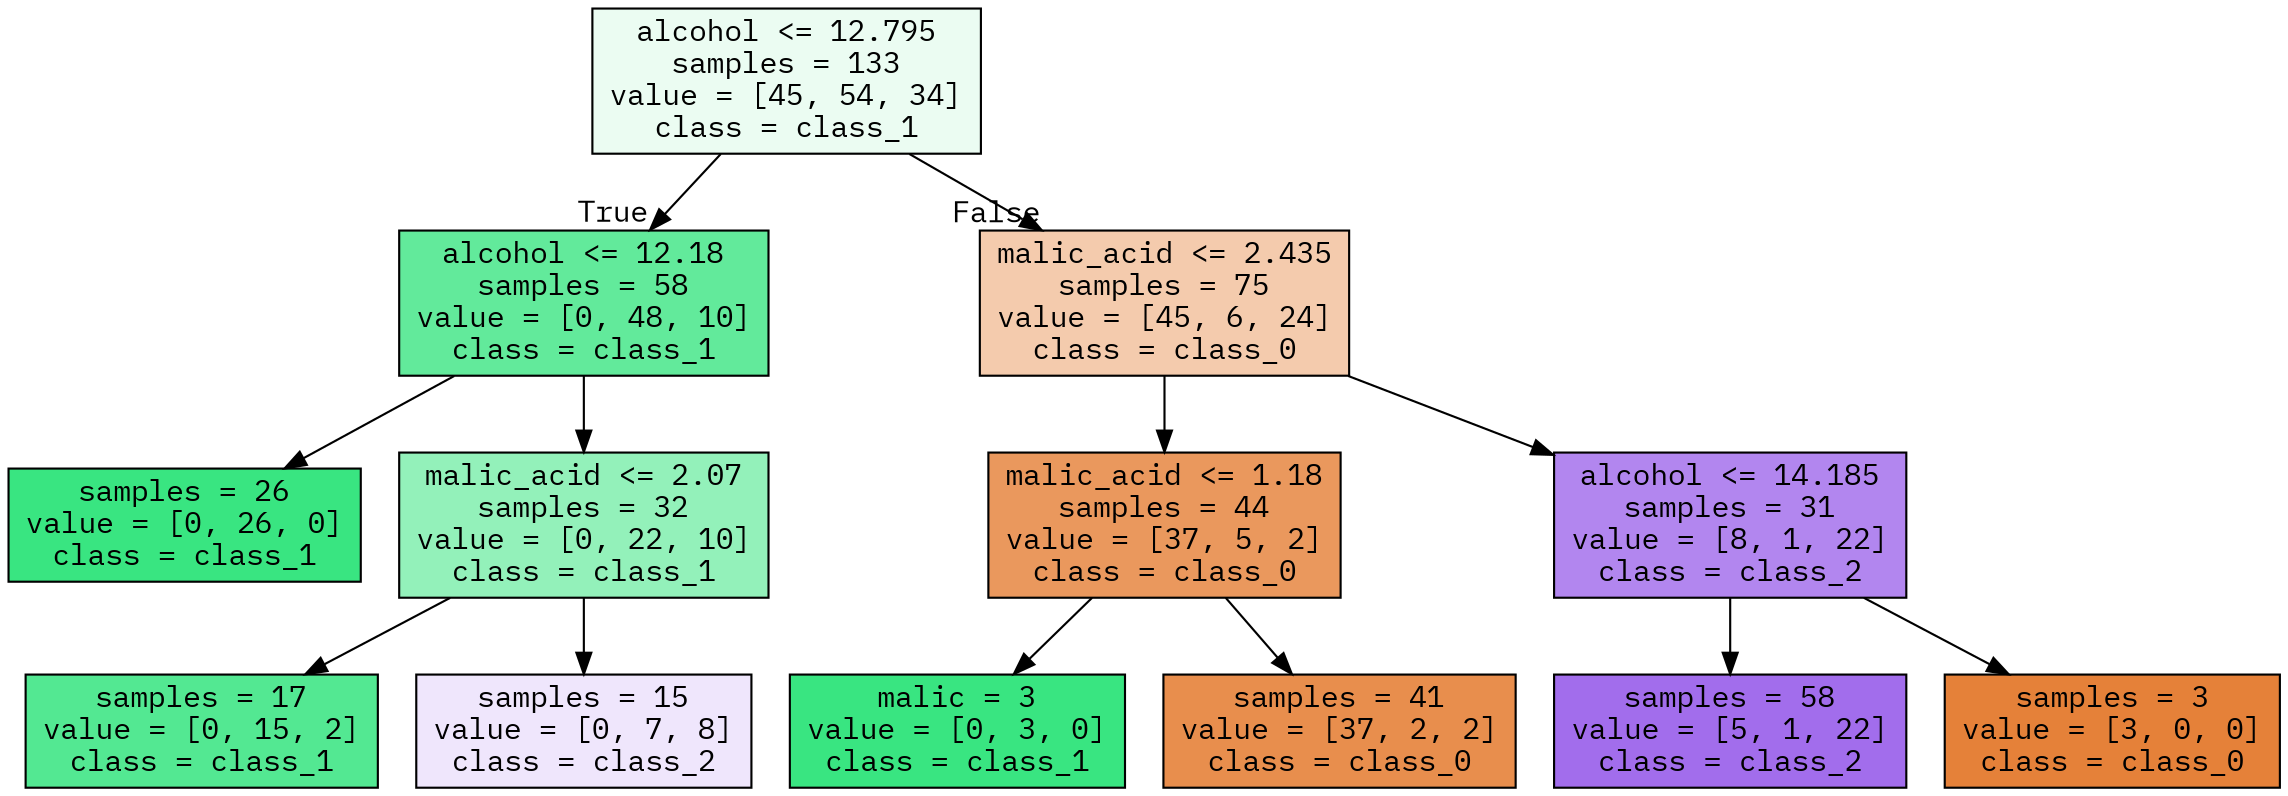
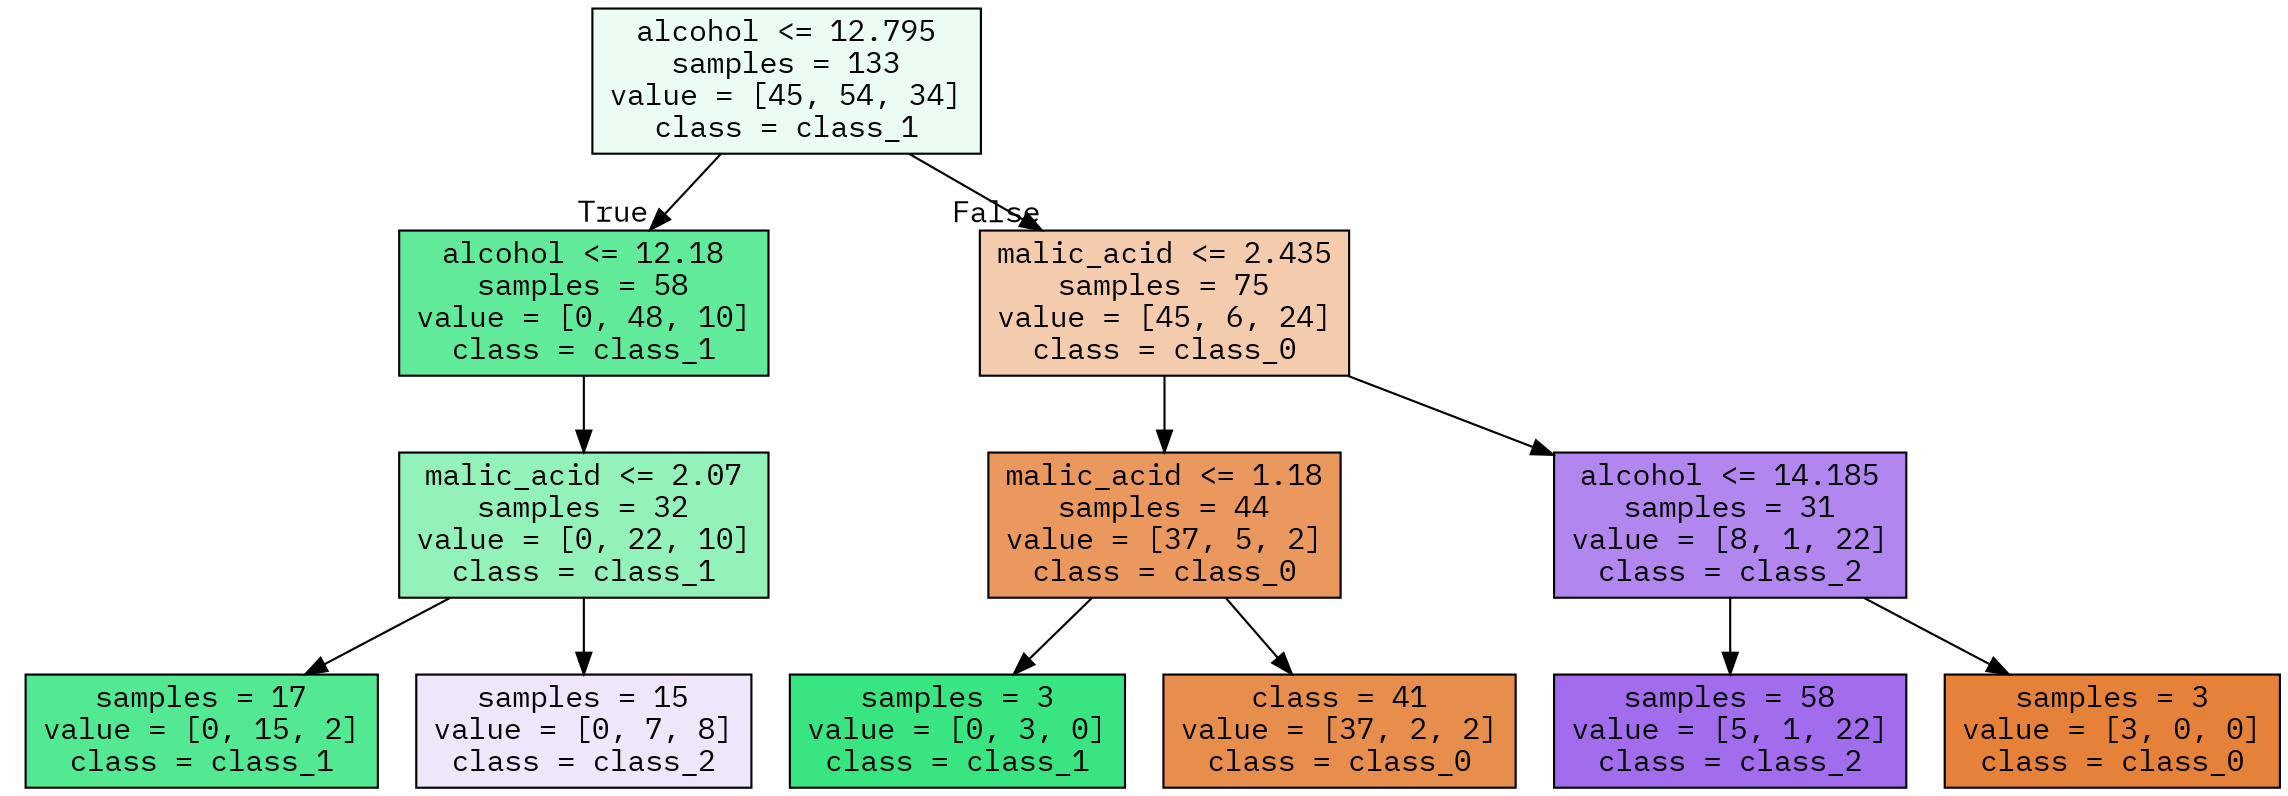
node "samples = 26 value = [0, 26, 0] class = class_1": removed
node "malic = 3 value = [0, 3, 0] class = class_1": label "malic = 3 value = [0, 3, 0] class = class_1" -> "samples = 3 value = [0, 3, 0] class = class_1"
node "samples = 41 value = [37, 2, 2] class = class_0": label "samples = 41 value = [37, 2, 2] class = class_0" -> "class = 41 value = [37, 2, 2] class = class_0"
